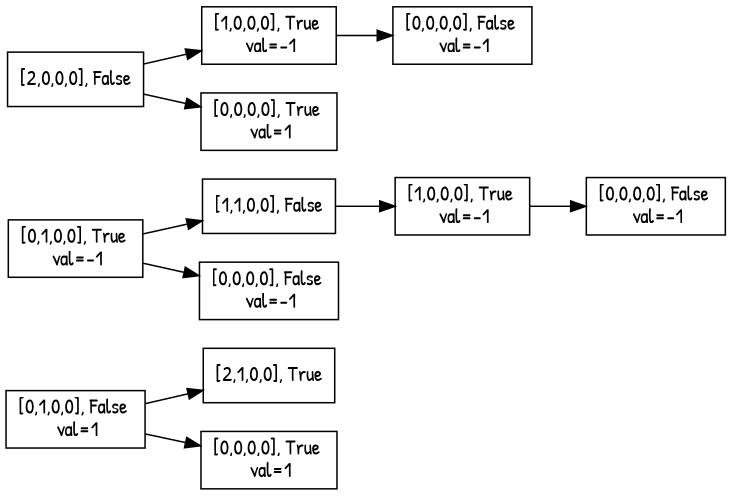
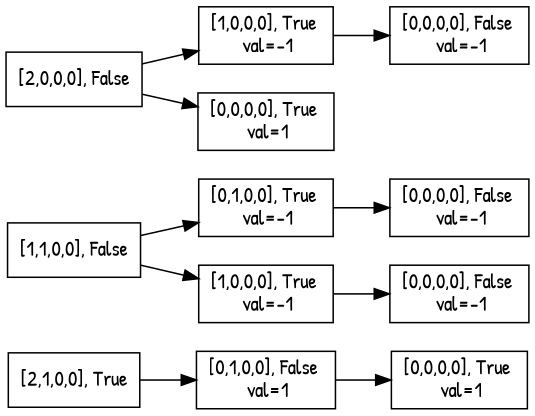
edge "[0,1,0,0], True val=-1" -> "[1,1,0,0], False": reversed
edge "[0,1,0,0], False val=1" -> "[2,1,0,0], True": reversed
